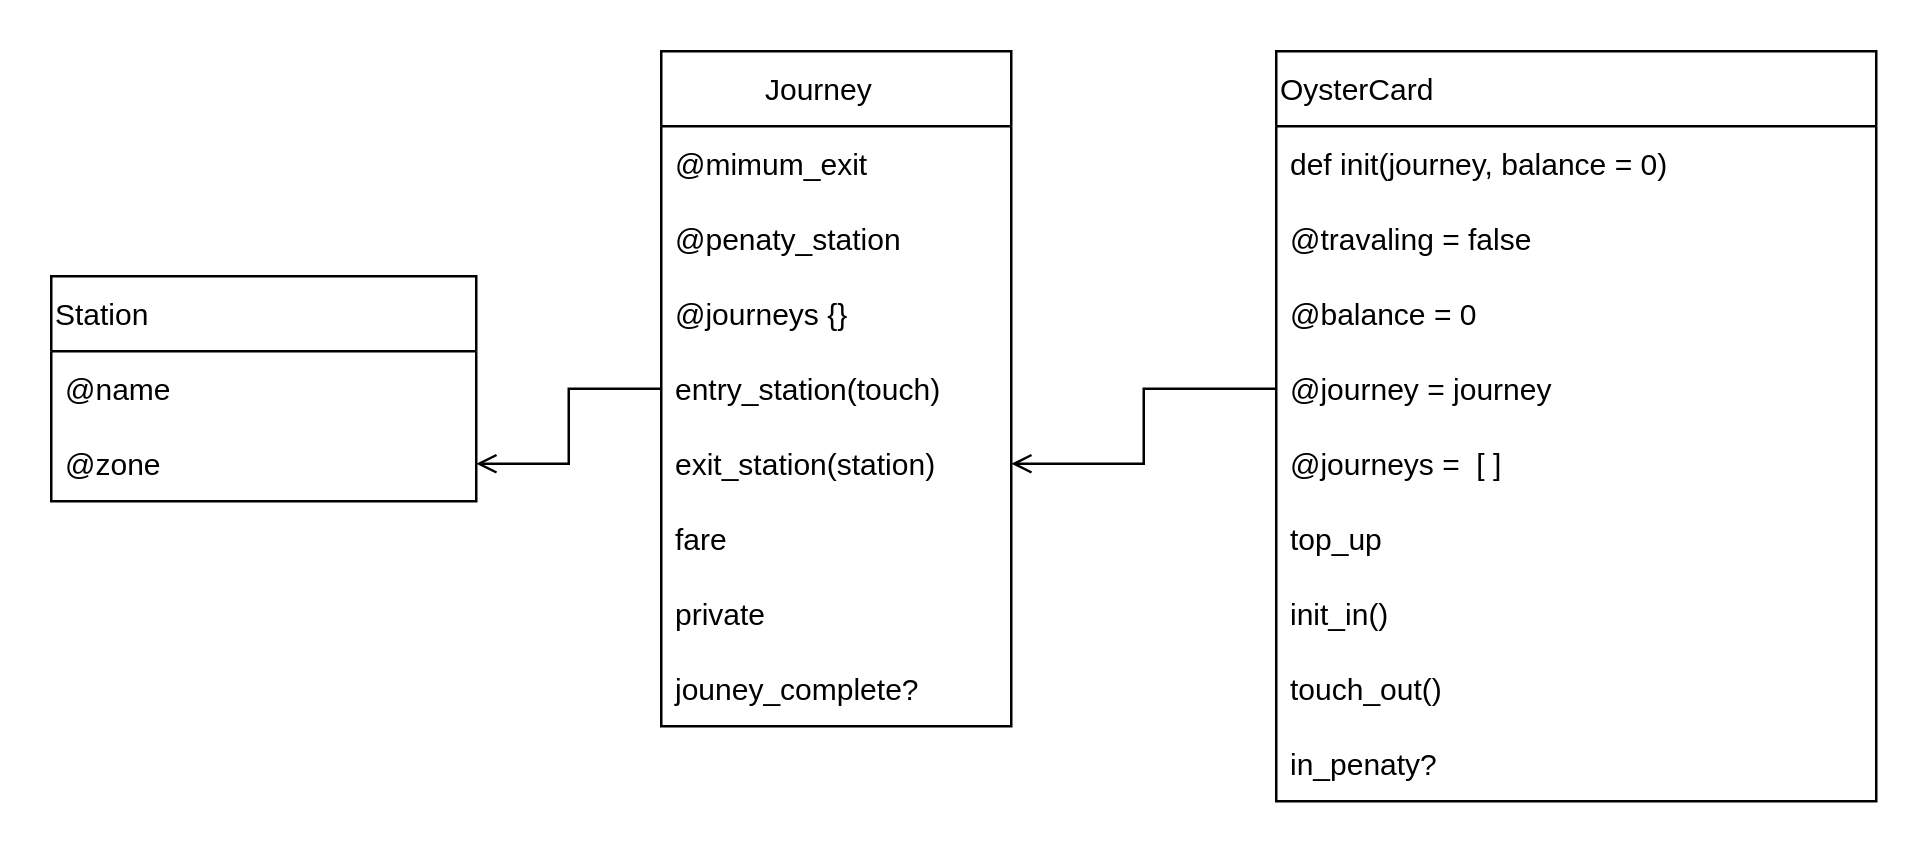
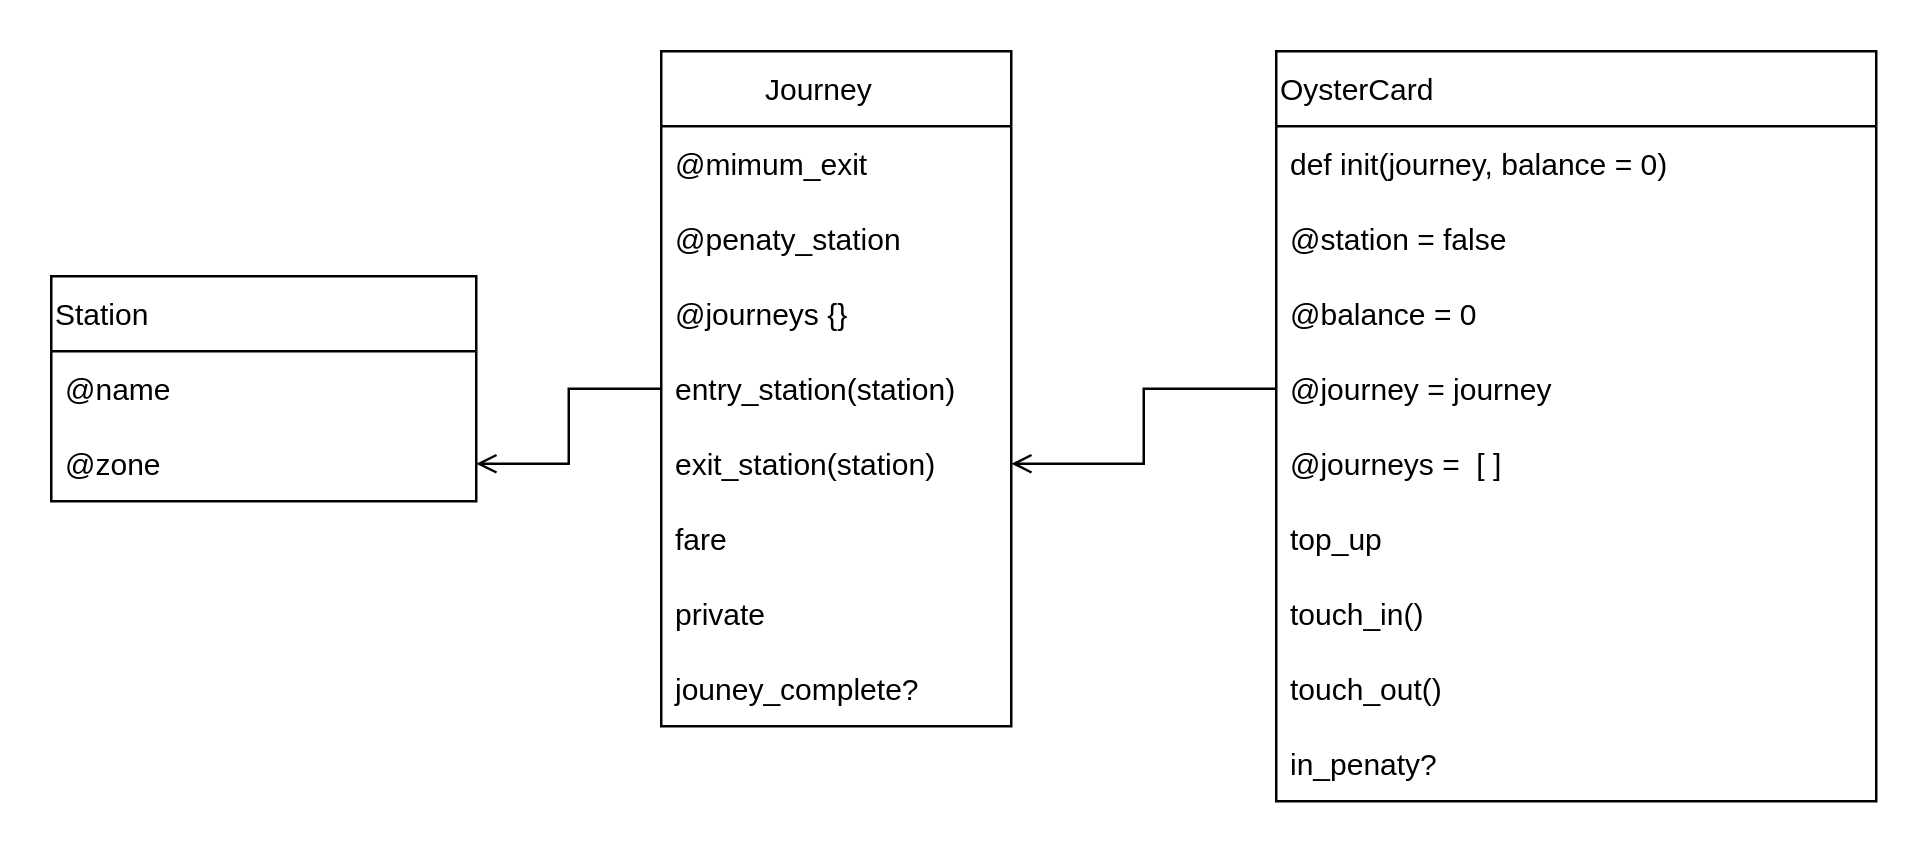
node "@travaling = false": label "@travaling = false" -> "@station = false"
node "entry_station(touch)": label "entry_station(touch)" -> "entry_station(station)"
node "init_in()": label "init_in()" -> "touch_in()"
